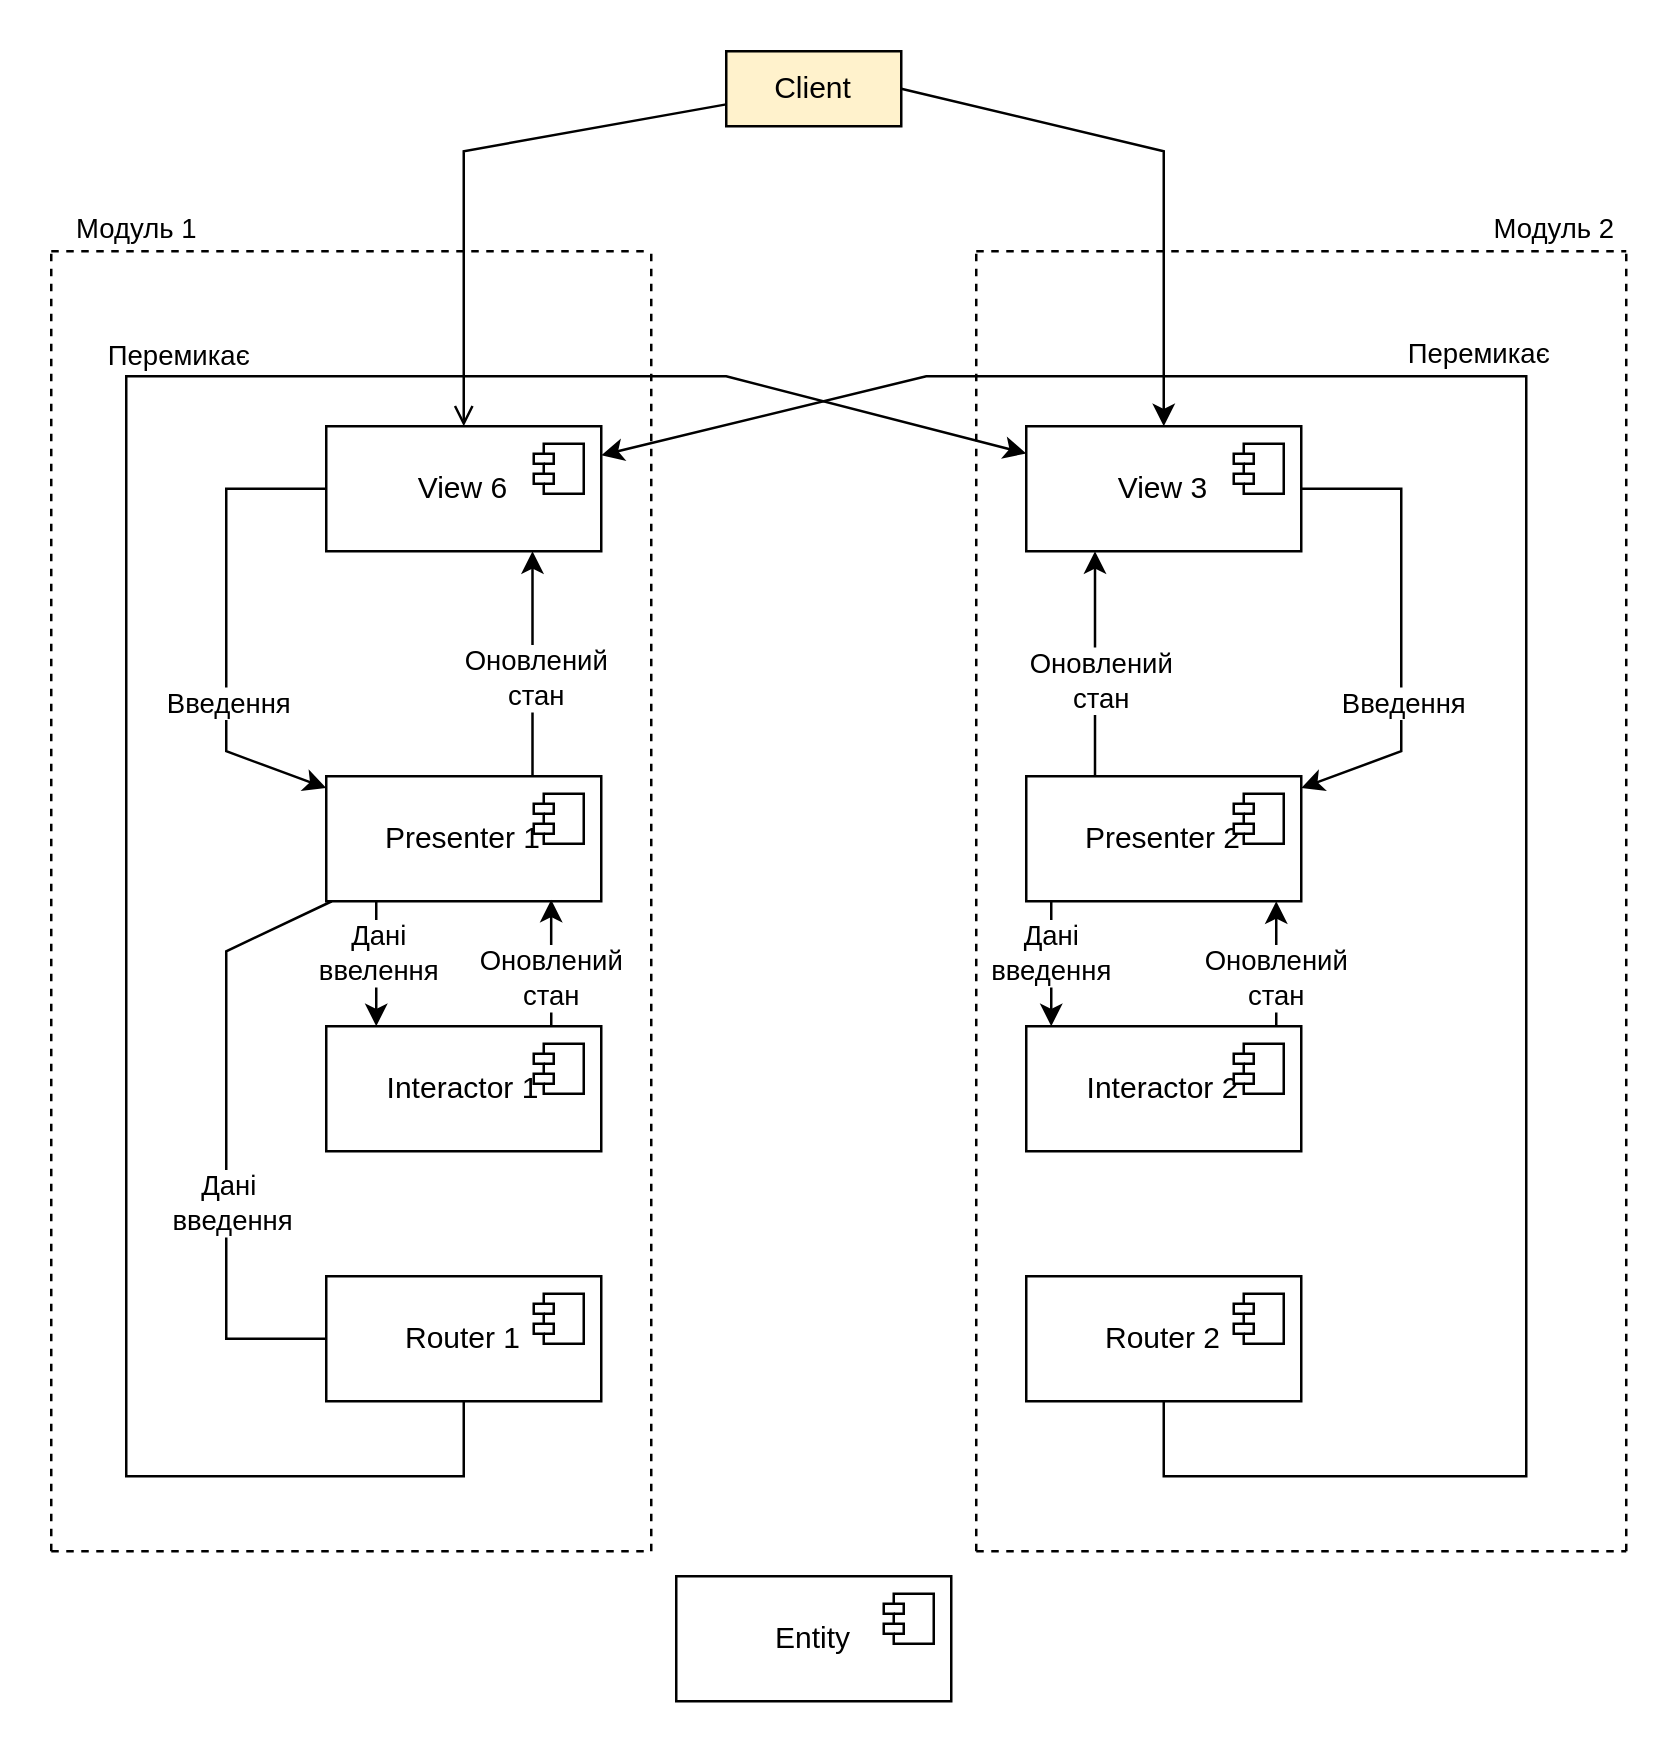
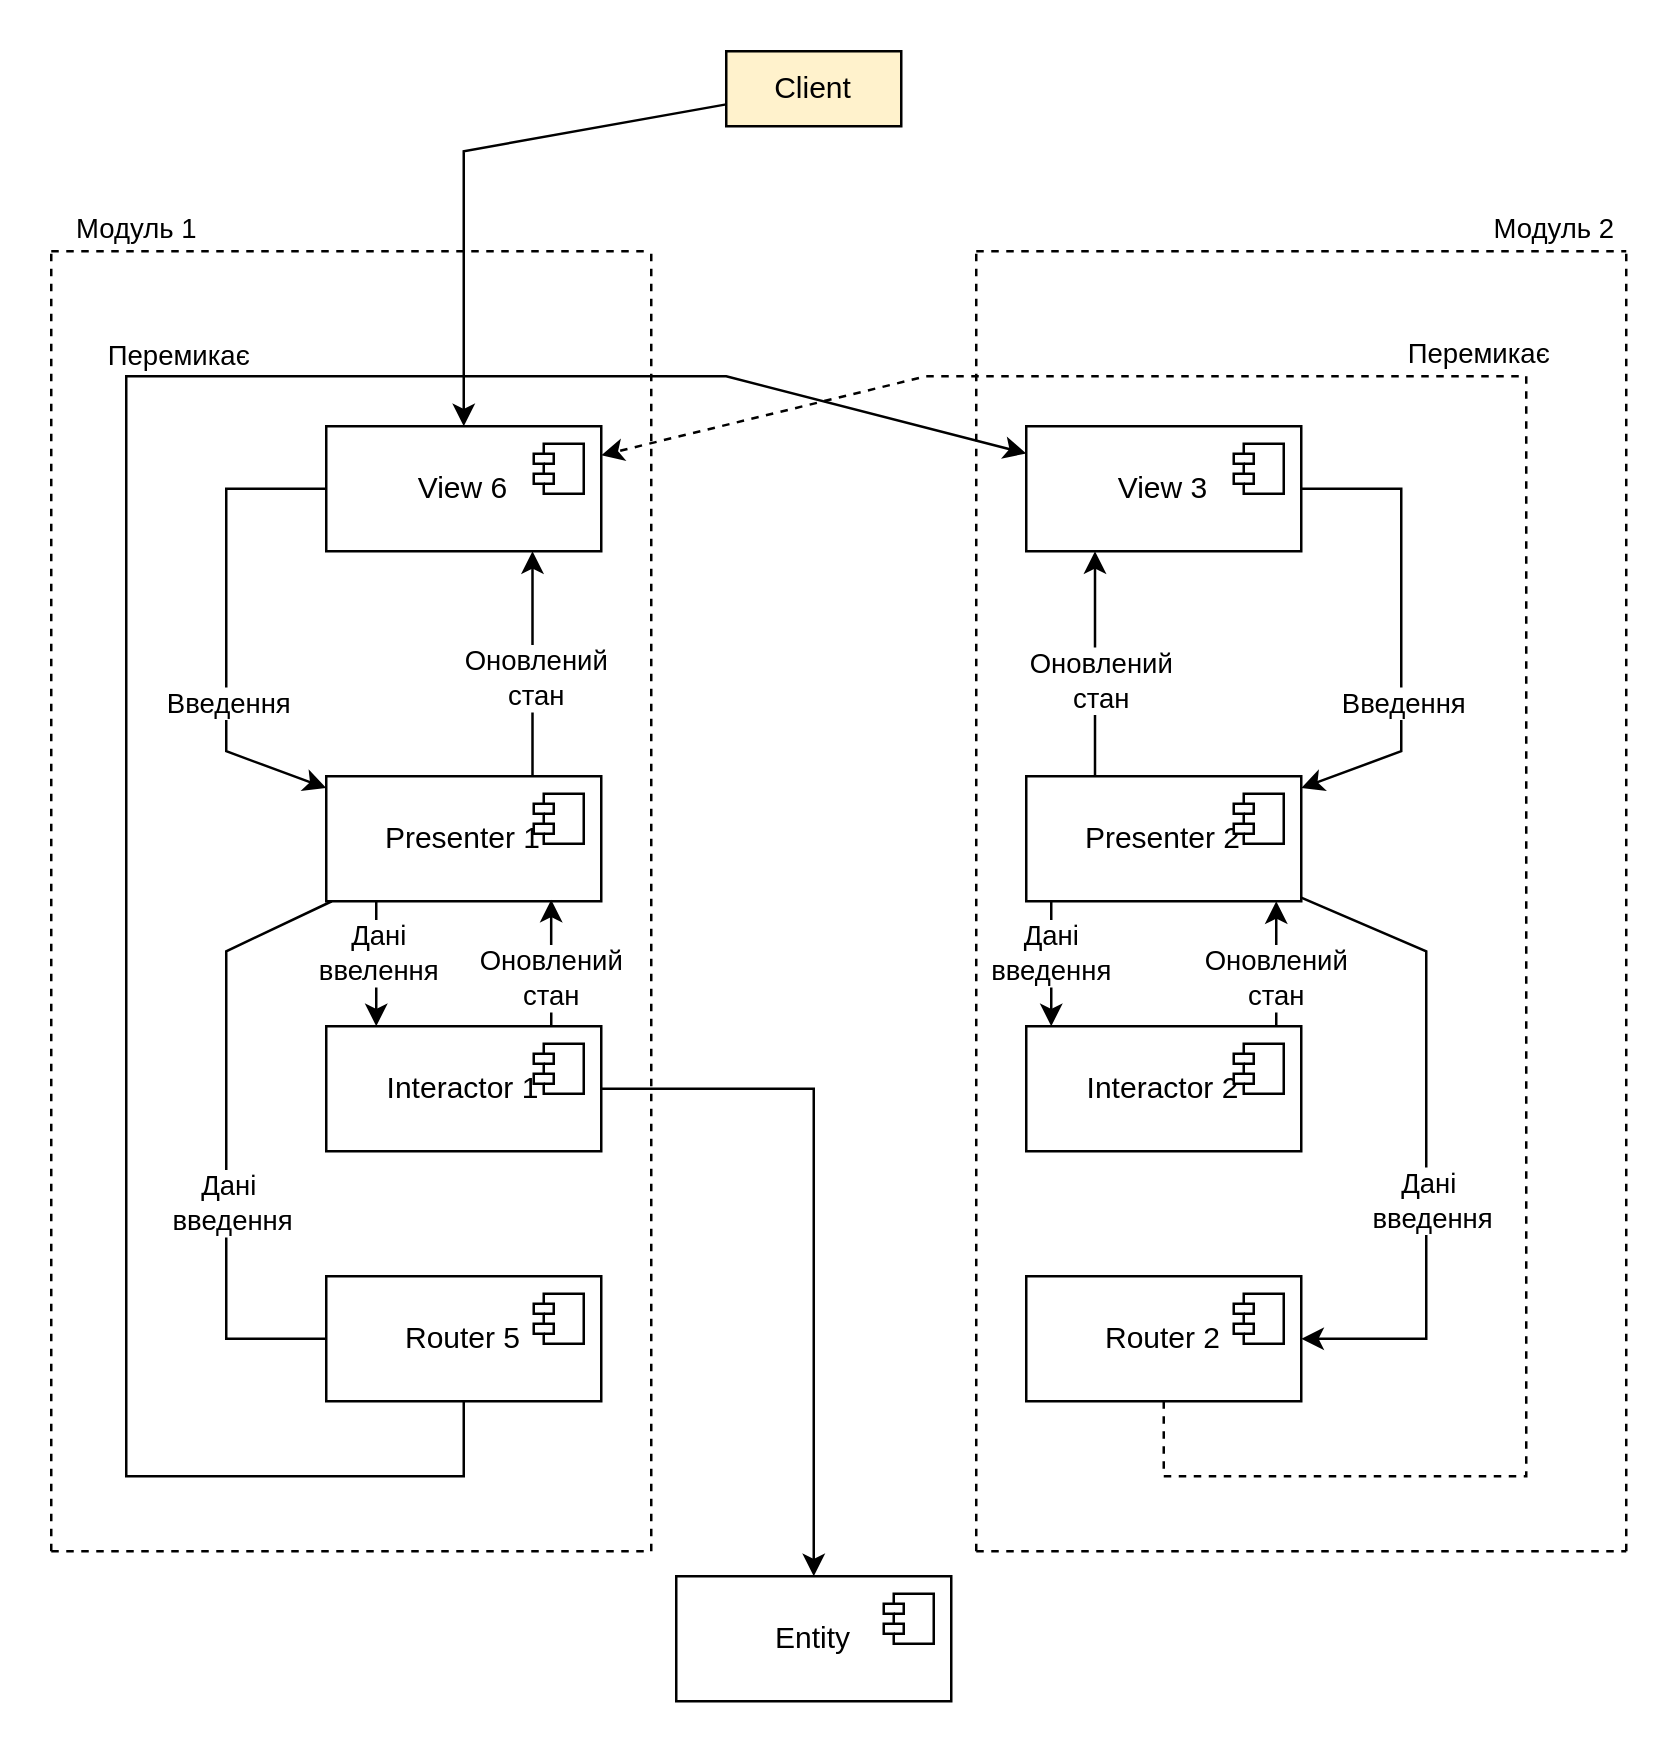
edge "Client" -> "View 3": removed
edge "Client" -> "View 6": arrowhead open -> classic
edge "Router 2" -> "View 6": style solid -> dashed
edge "Presenter 2" -> "Router 2": added, label "Дані введення"
edge "Interactor 1" -> "Entity": added
node "Router 1": label "Router 1" -> "Router 5"
